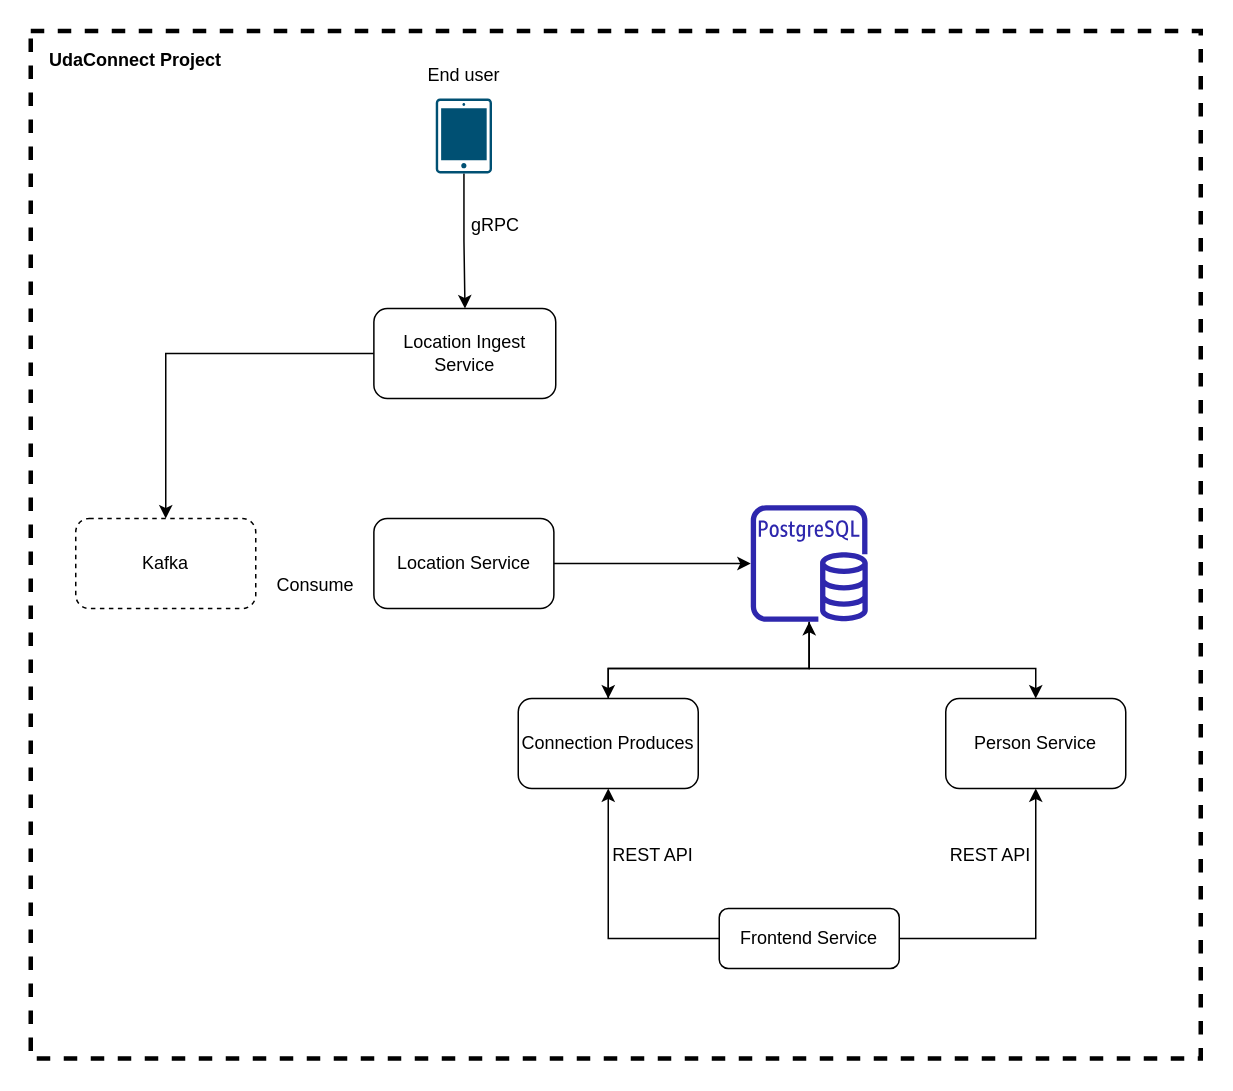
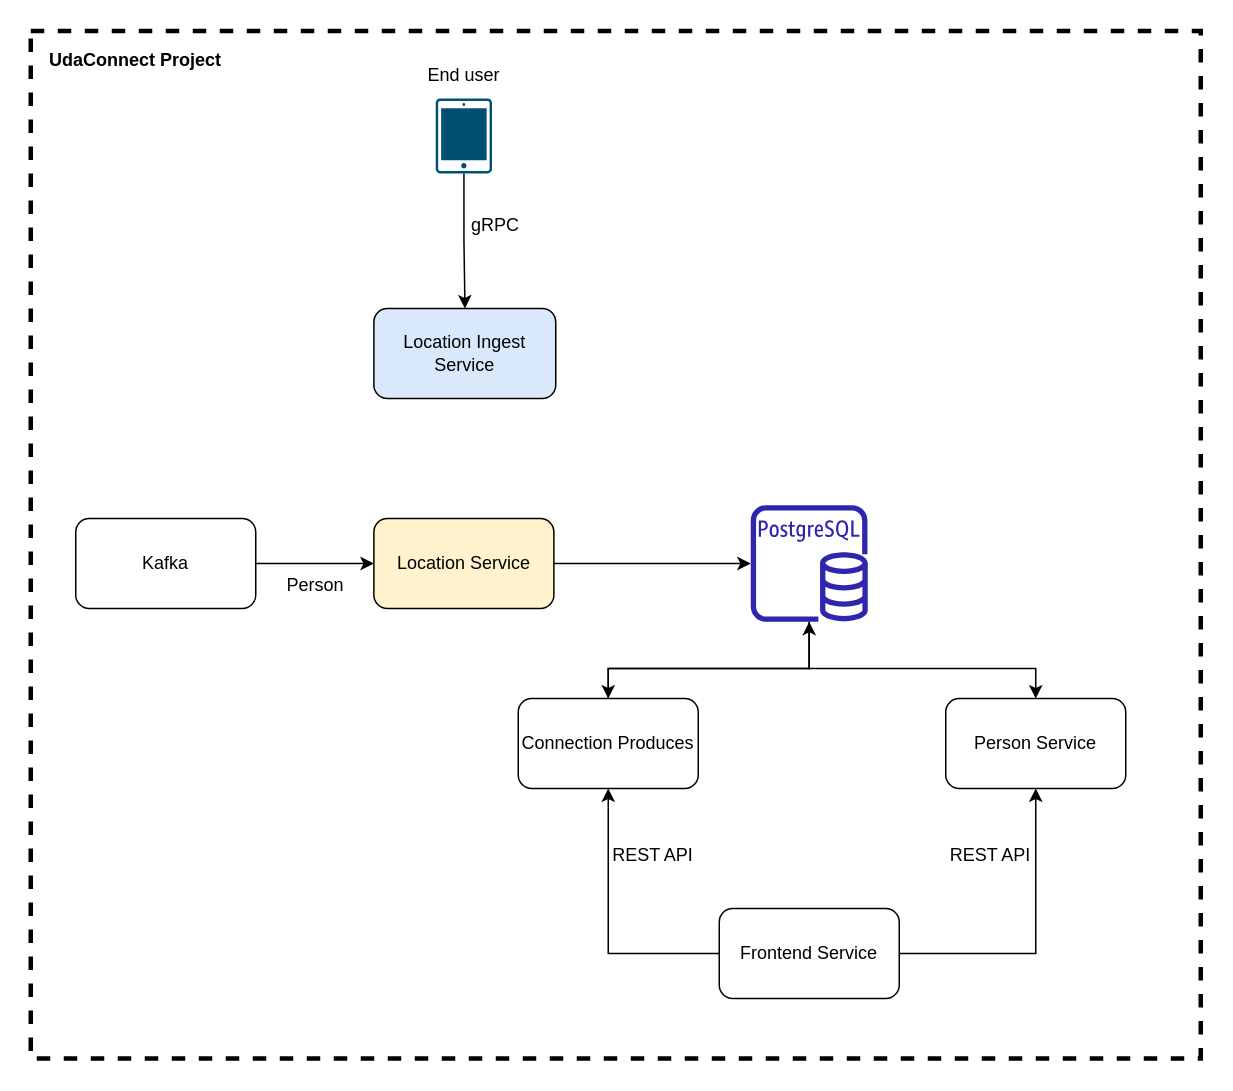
edge "Location Ingest Service" -> "Kafka": removed
node "Location Ingest Service": fillcolor #ffffff -> #dae8fc
node "Kafka": style dashed -> solid
edge "Kafka" -> "Location Service": added
node "Location Service": fillcolor #ffffff -> #fff2cc
node "Consume": label "Consume" -> "Person"
node "Frontend Service": size 180x60 -> 180x90
